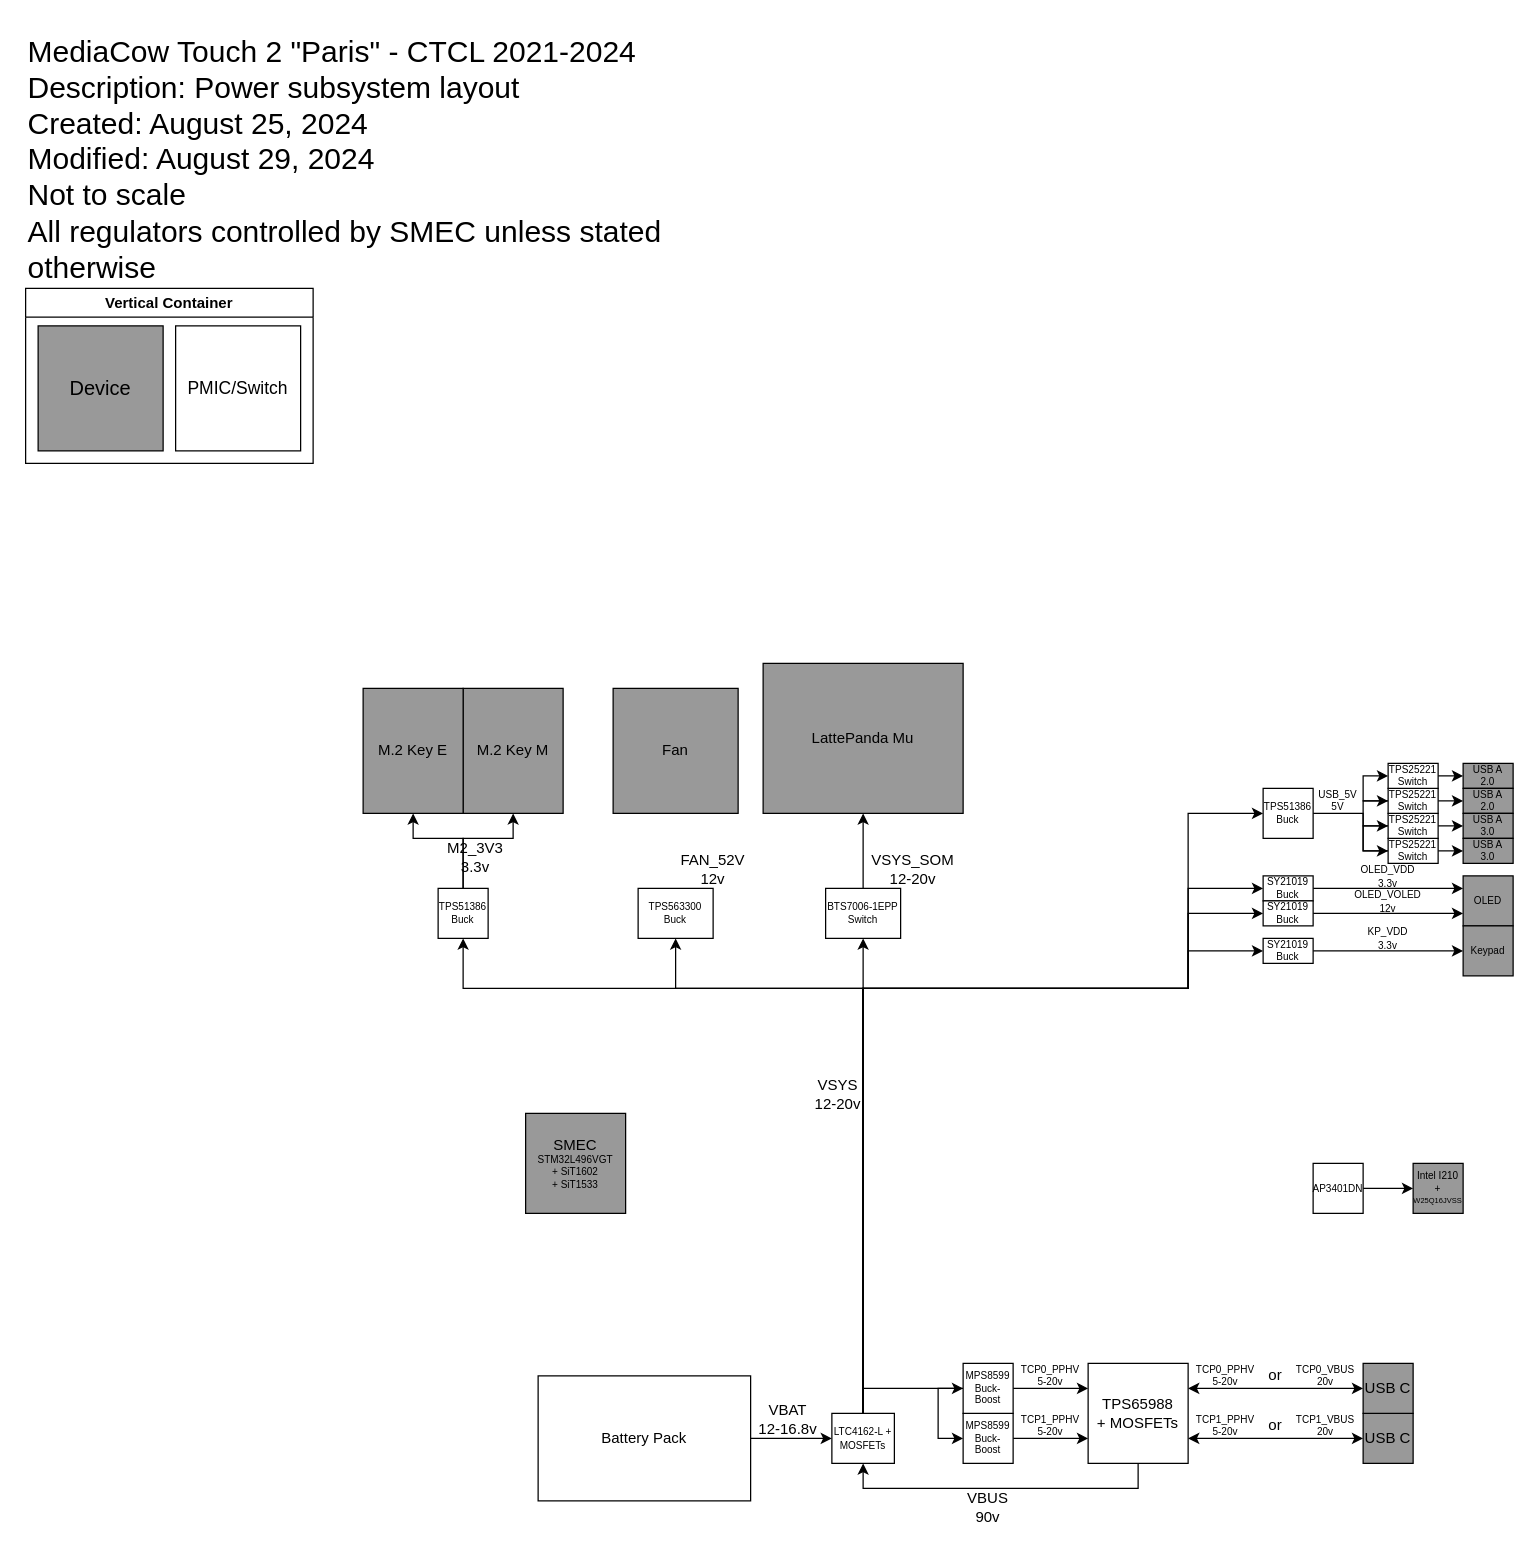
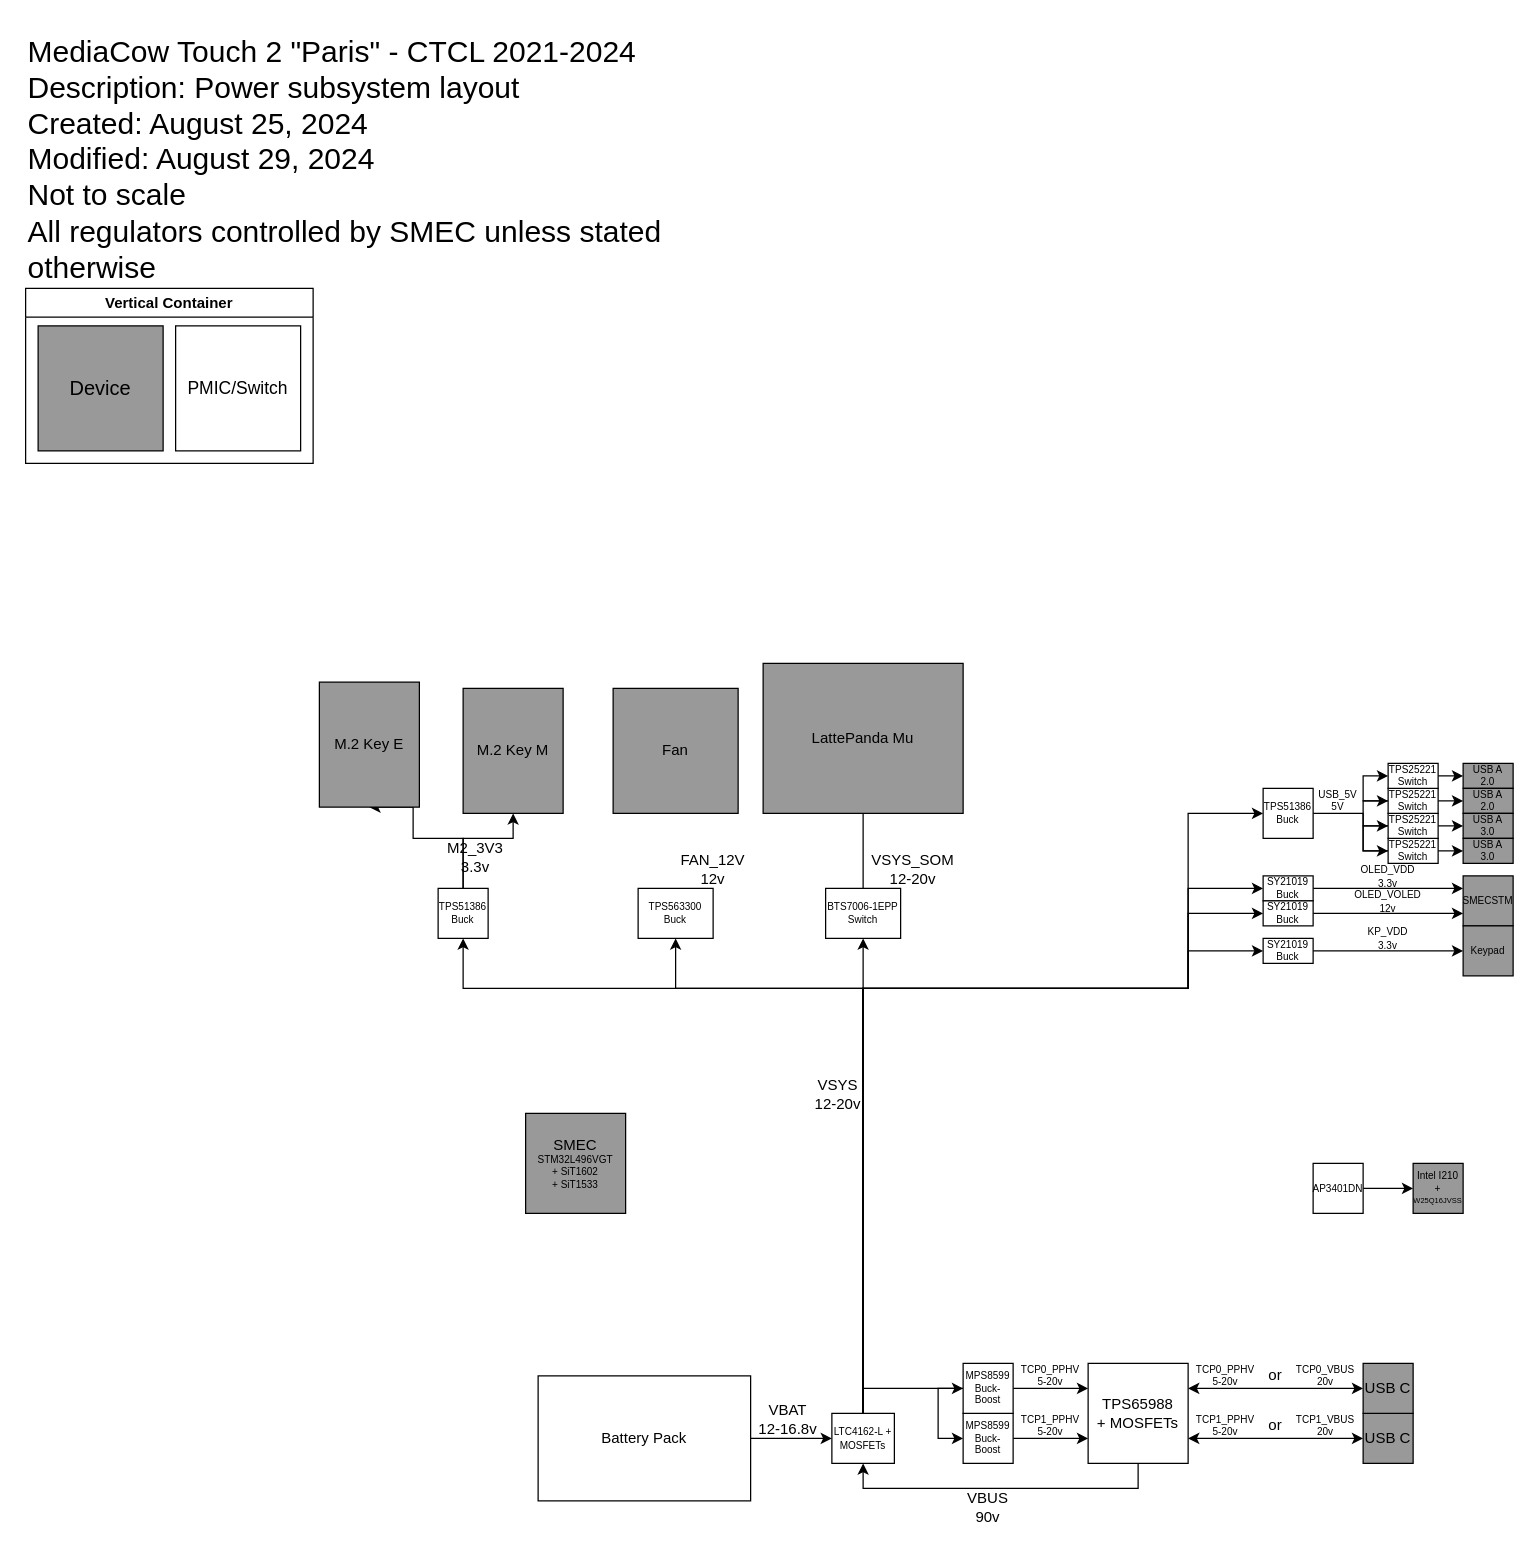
node "M.2 Key E": moved (413, 751) -> (369, 744)
edge "BTS7006-1EPP Switch" -> "LattePanda Mu": arrowhead classic -> none
node "FAN_52V 12v": label "FAN_52V 12v" -> "FAN_12V 12v"
node "OLED": label "OLED" -> "SMECSTM"
